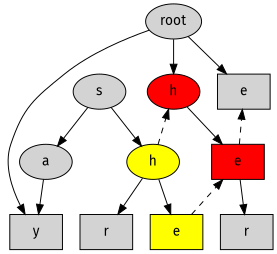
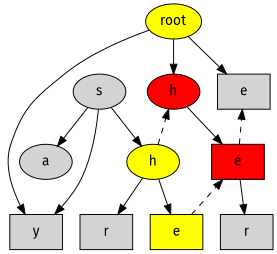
node "root": fillcolor lightgrey -> yellow
edge "a" -> "y": now "s" -> "y"
